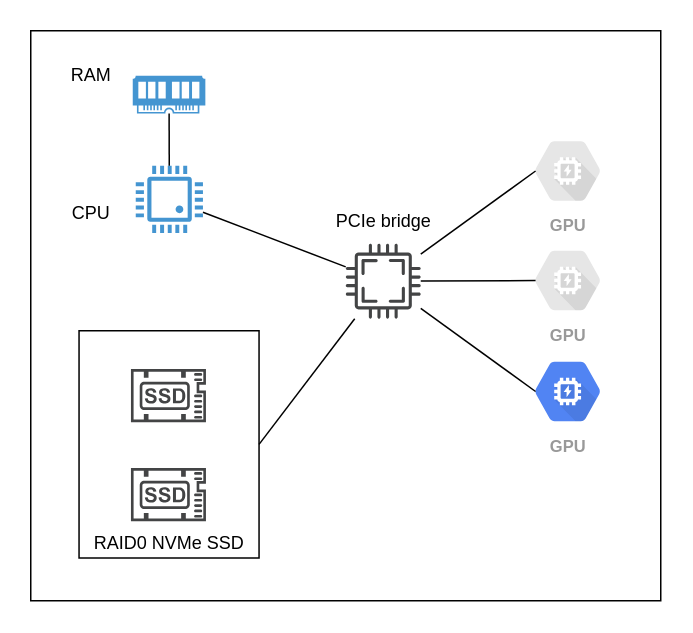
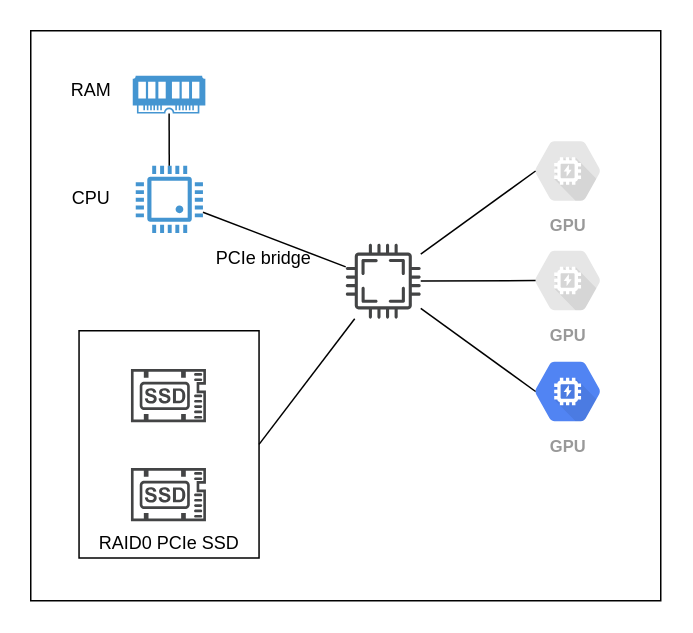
node "RAM": moved (91, 76) -> (91, 91)
node "CPU": moved (91, 214) -> (91, 199)
node "PCIe bridge": moved (383, 222) -> (263, 259)
node "RAID0 NVMe SSD": label "RAID0 NVMe SSD" -> "RAID0 PCIe SSD"
